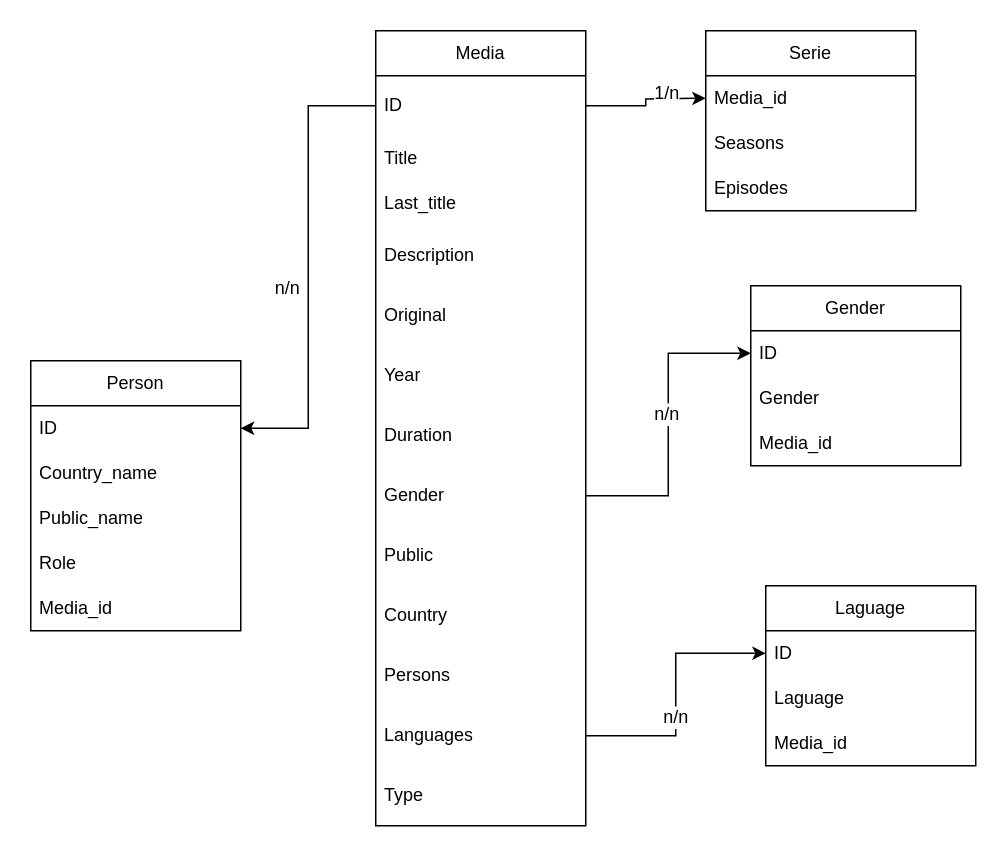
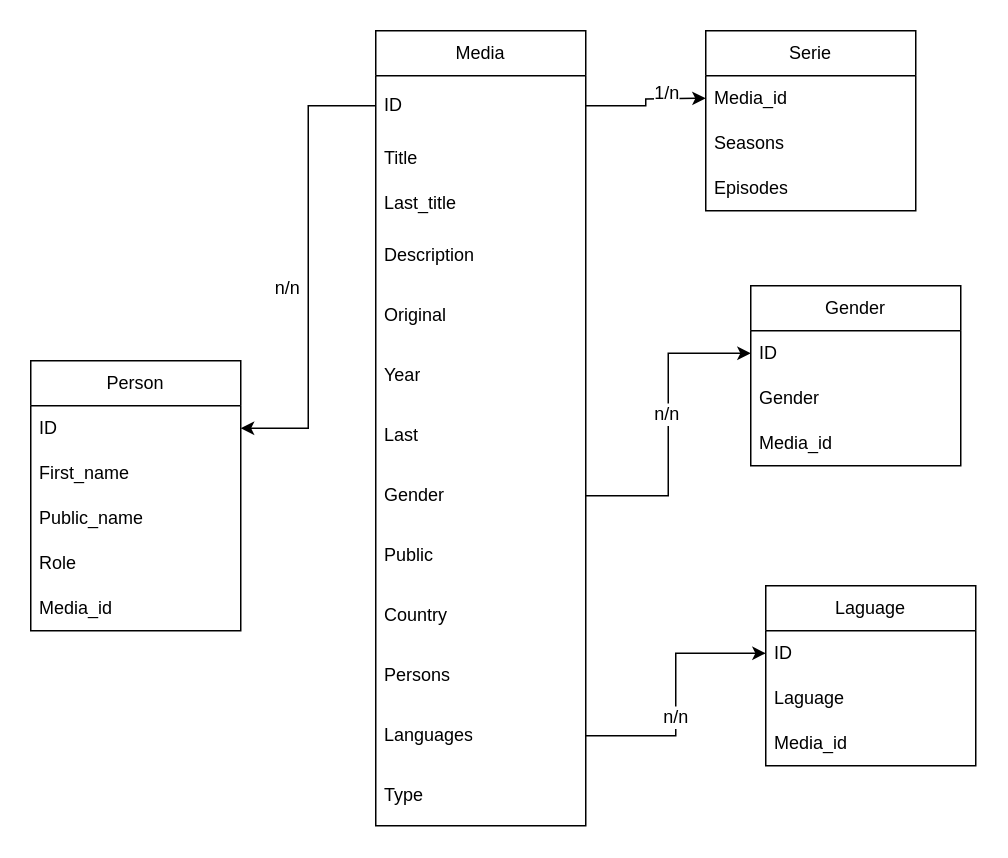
node "Duration": label "Duration" -> "Last"
node "Country_name": label "Country_name" -> "First_name"
